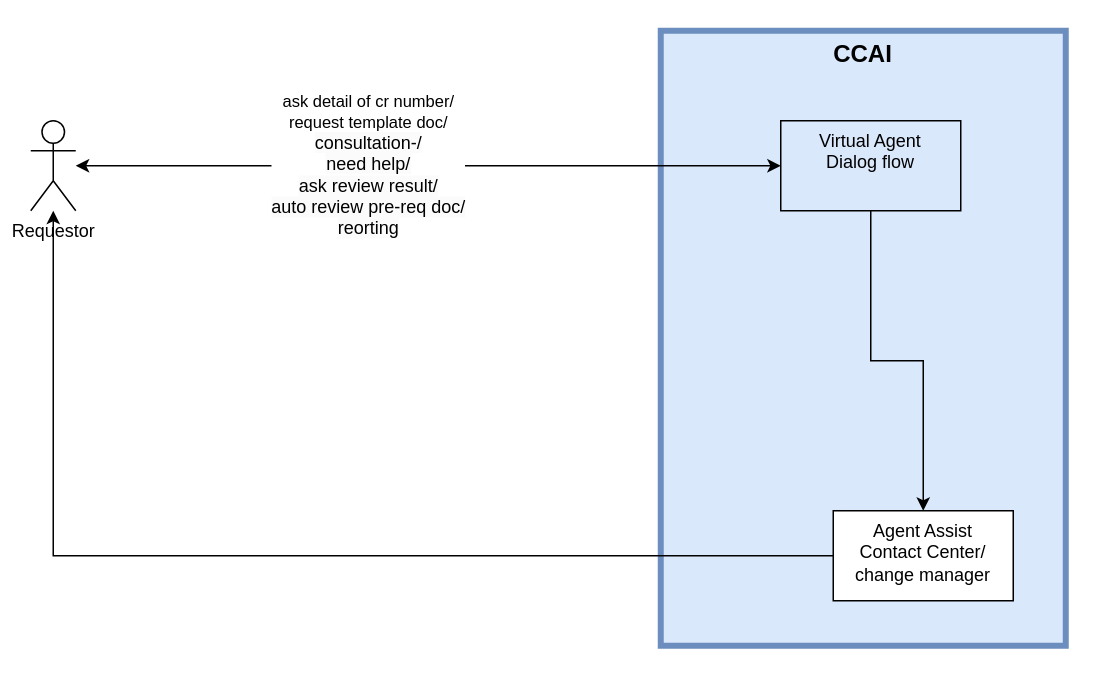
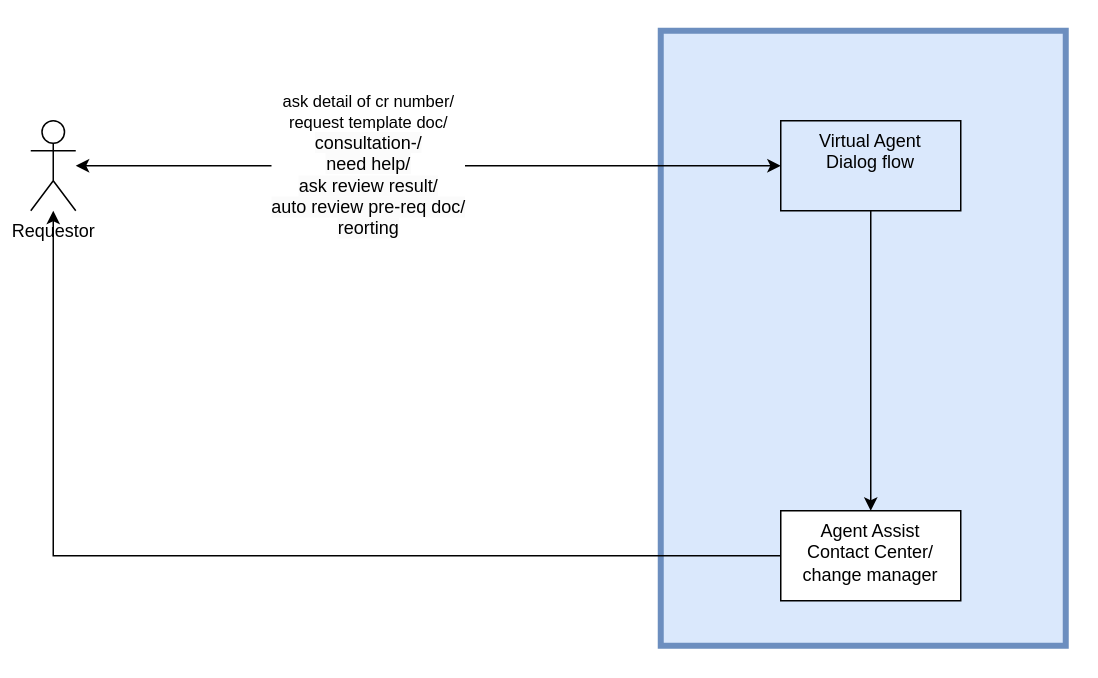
node "CCAI": removed
node "Agent Assist Contact Center/ change manager": moved (923, 556) -> (871, 556)
